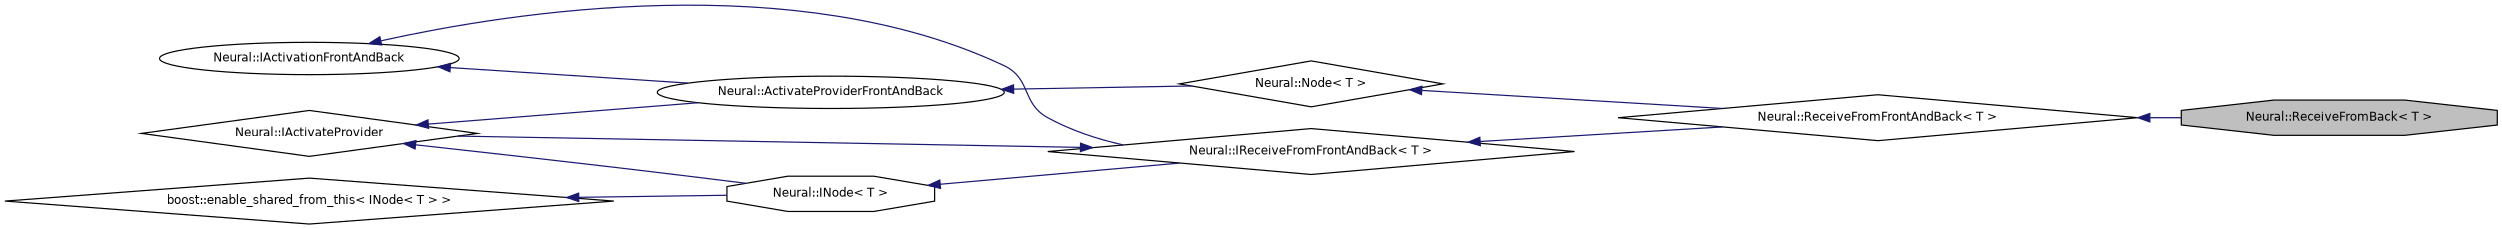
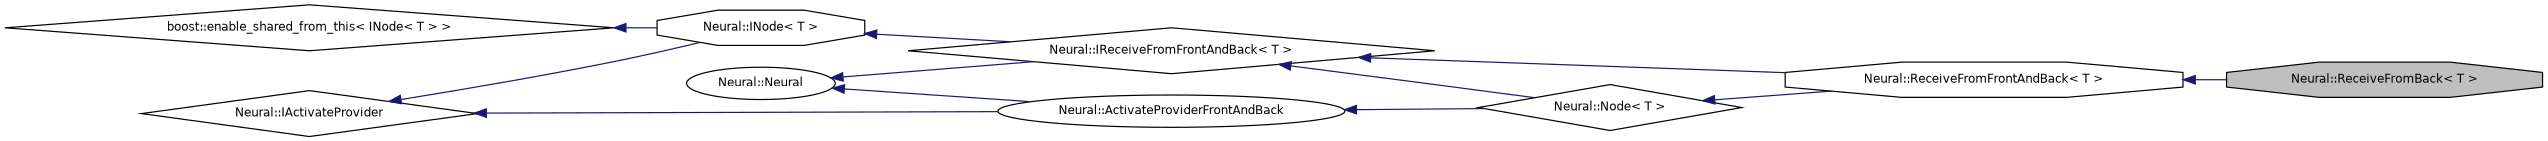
node "Neural::IActivationFrontAndBack": label "Neural::IActivationFrontAndBack" -> "Neural::Neural"
node "Neural::ReceiveFromFrontAndBack< T >": shape diamond -> octagon
edge "Neural::IActivateProvider" -> "Neural::IReceiveFromFrontAndBack< T >": now "Neural::Node< T >" -> "Neural::IReceiveFromFrontAndBack< T >"
